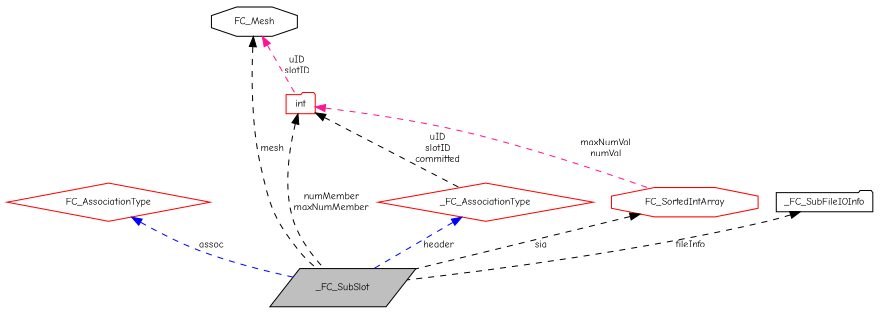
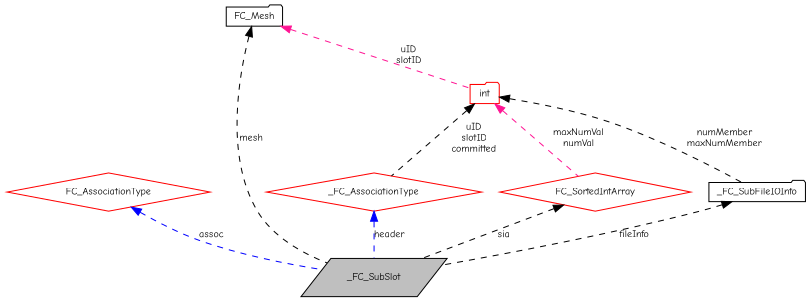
node "FC_Mesh": shape octagon -> folder
edge "_FC_SubSlot" -> "int": now "_FC_SubFileIOInfo" -> "int"
node "FC_SortedIntArray": shape octagon -> diamond
